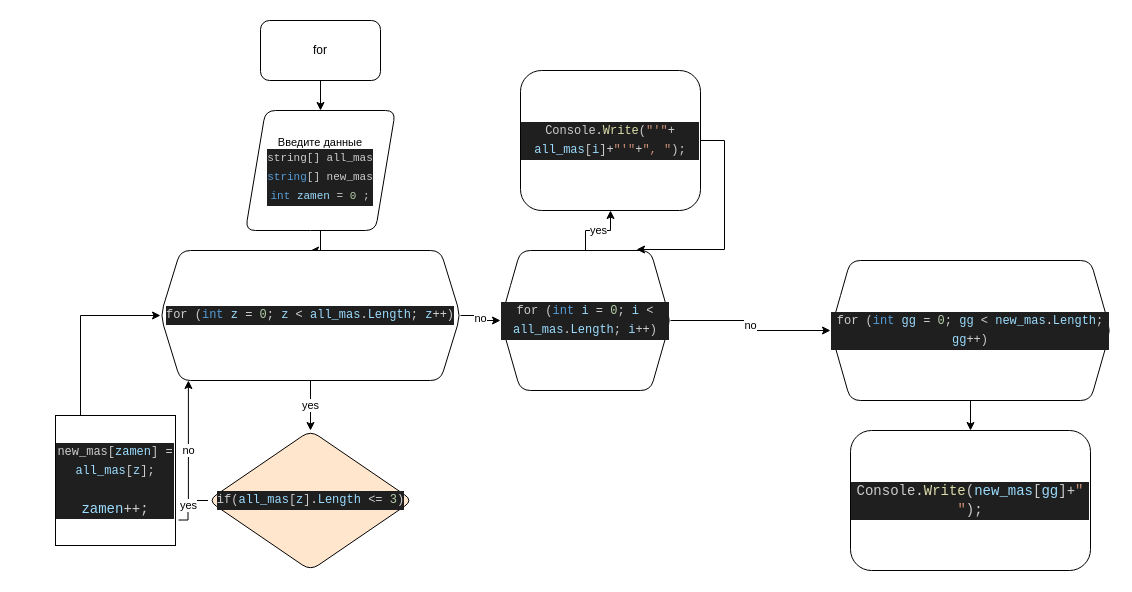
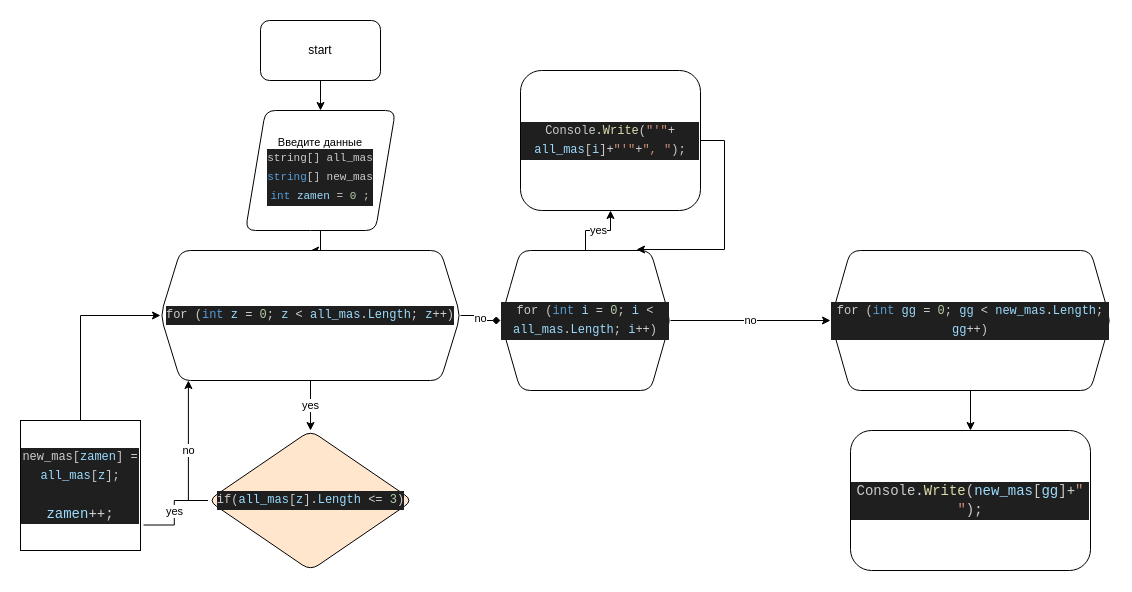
node "for": label "for" -> "start"
edge "for (int z = 0; z < all_mas.Length; z++)" -> "for (int i = 0; i < all_mas.Length; i++)": arrowhead classic -> diamond
node "for (int gg = 0; gg < new_mas.Length; gg++)": moved (971, 331) -> (971, 321)
node "new_mas[zamen] = all_mas[z]; zamen++;": moved (116, 481) -> (81, 486)
